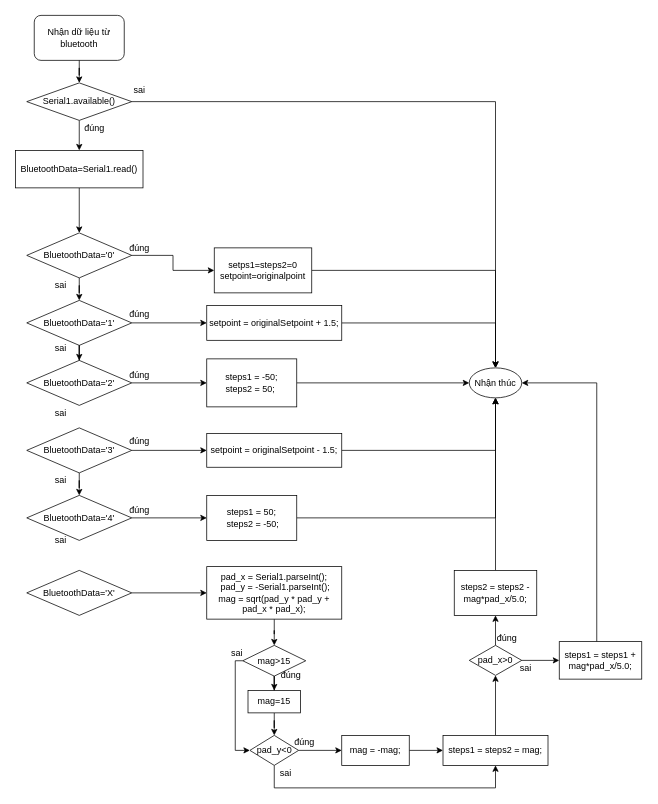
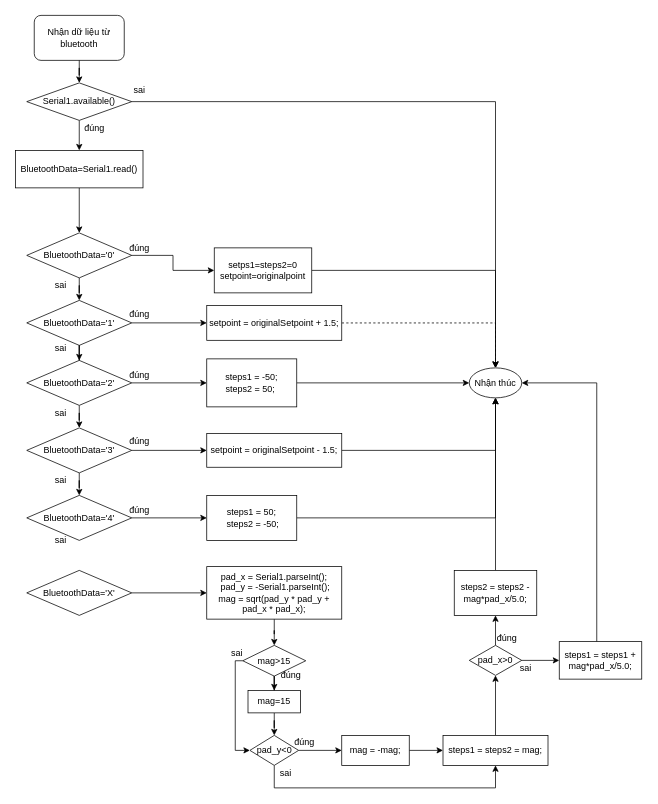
edge "setpoint = originalSetpoint + 1.5;" -> "Nhận thúc": style solid -> dashed
edge "BluetoothData='2'" -> "BluetoothData='3'": added
